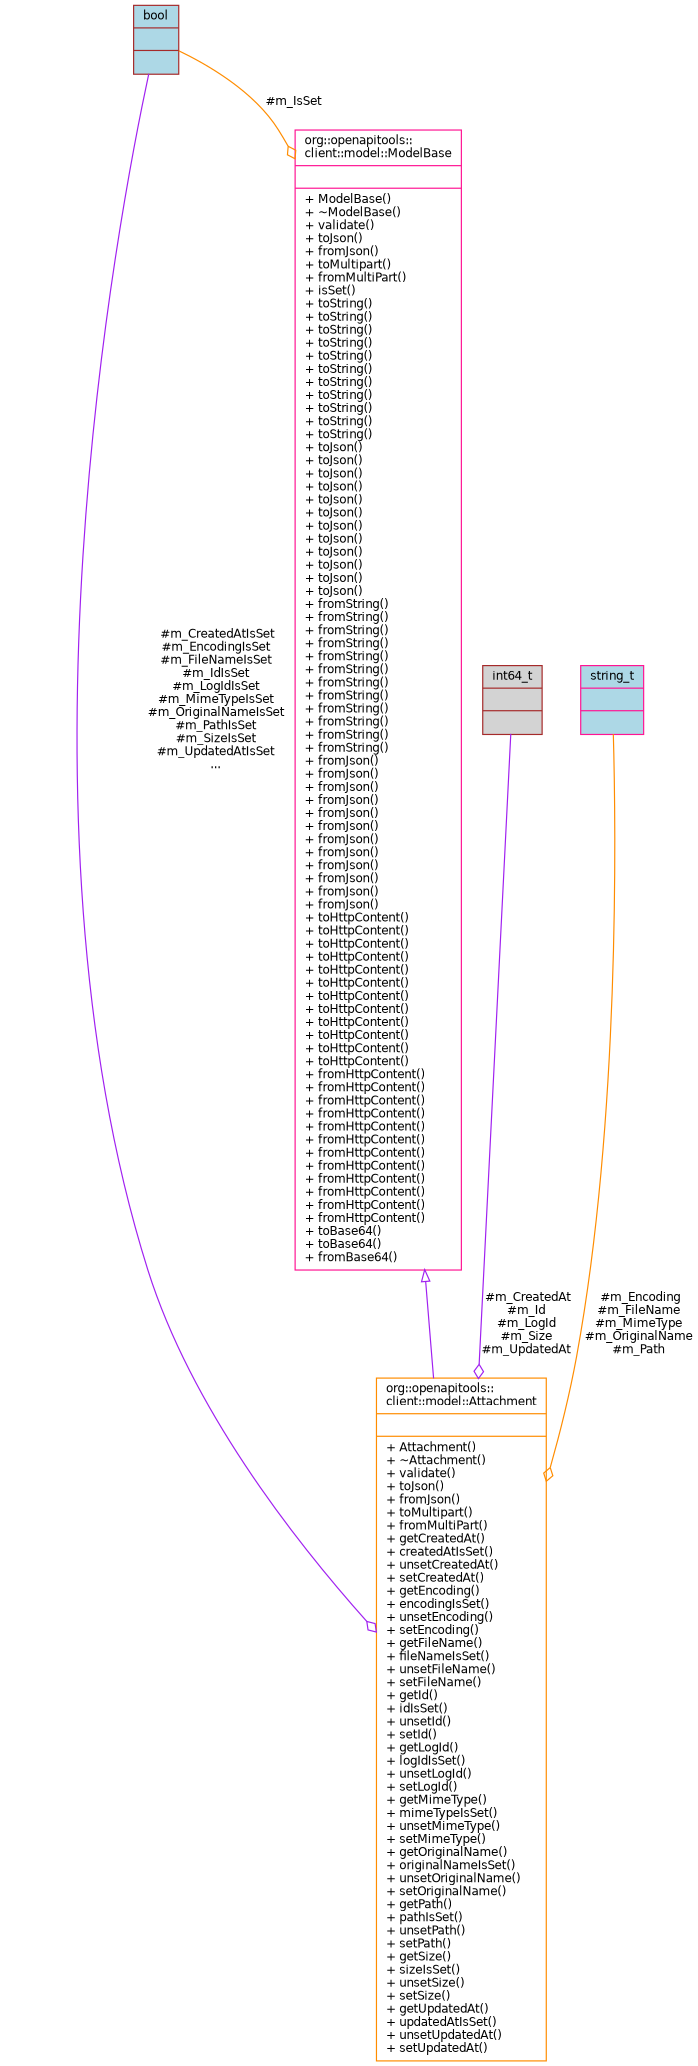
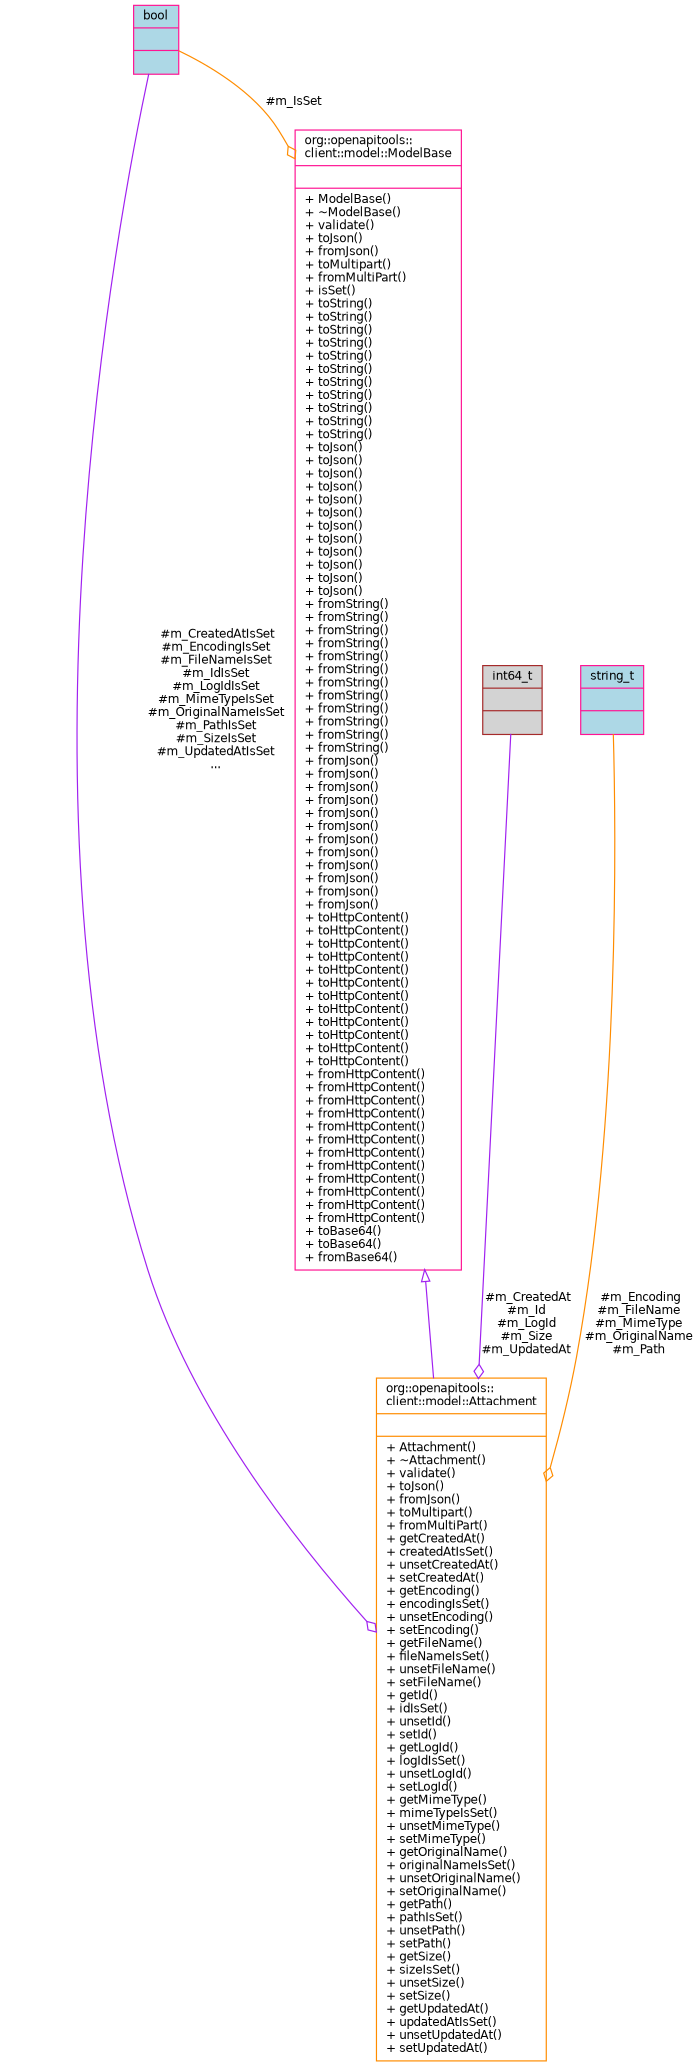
node "bool": color brown -> deeppink
